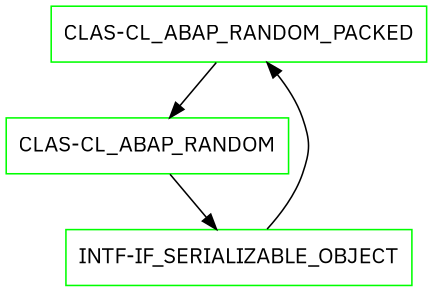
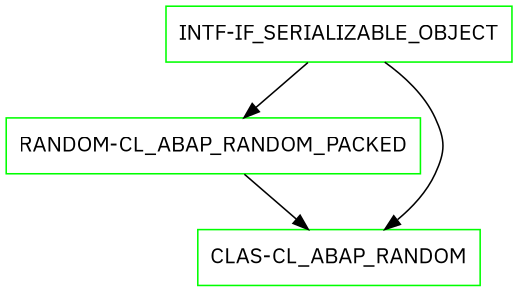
node "CLAS-CL_ABAP_RANDOM_PACKED": label "CLAS-CL_ABAP_RANDOM_PACKED" -> "RANDOM-CL_ABAP_RANDOM_PACKED"
edge "CLAS-CL_ABAP_RANDOM" -> "INTF-IF_SERIALIZABLE_OBJECT": reversed
